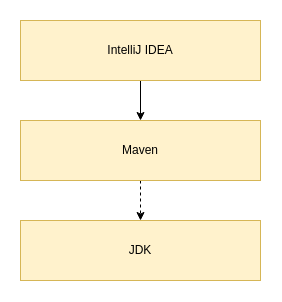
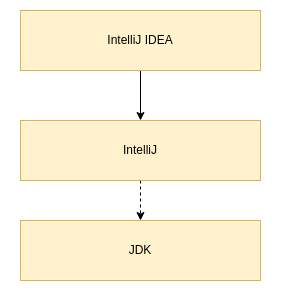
node "IntelliJ IDEA": moved (141, 51) -> (141, 41)
node "Maven": label "Maven" -> "IntelliJ"
